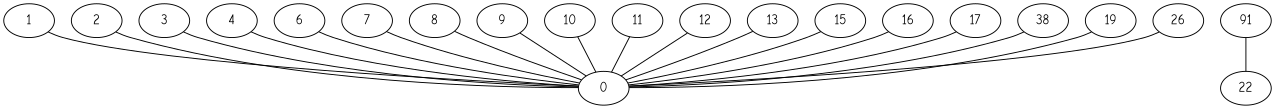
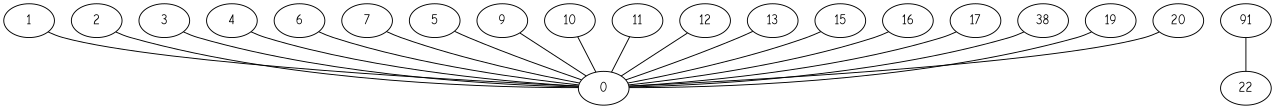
node "8": label "8" -> "5"
node "26": label "26" -> "20"
